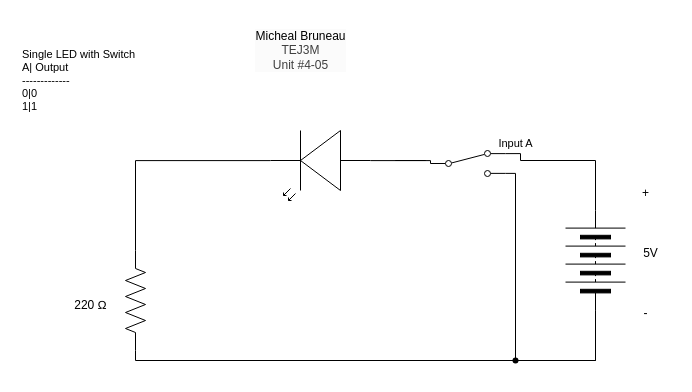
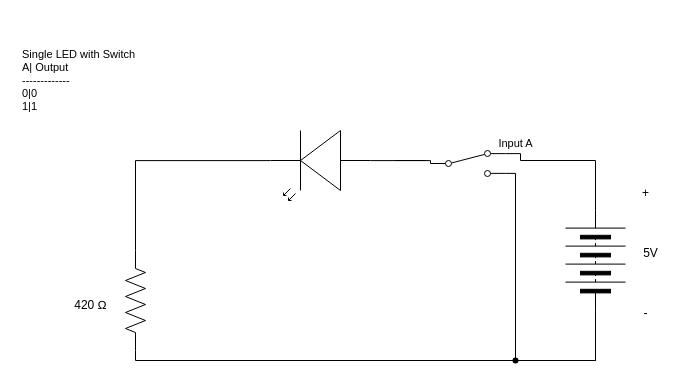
node "Micheal Bruneau TEJ3M Unit #4-05": removed
node "220 Ω": label "220 Ω" -> "420 Ω"
